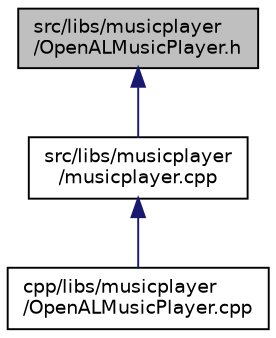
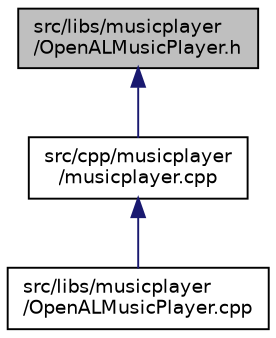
node "src/libs/musicplayer /musicplayer.cpp": label "src/libs/musicplayer /musicplayer.cpp" -> "src/cpp/musicplayer /musicplayer.cpp"
node "cpp/libs/musicplayer /OpenALMusicPlayer.cpp": label "cpp/libs/musicplayer /OpenALMusicPlayer.cpp" -> "src/libs/musicplayer /OpenALMusicPlayer.cpp"
